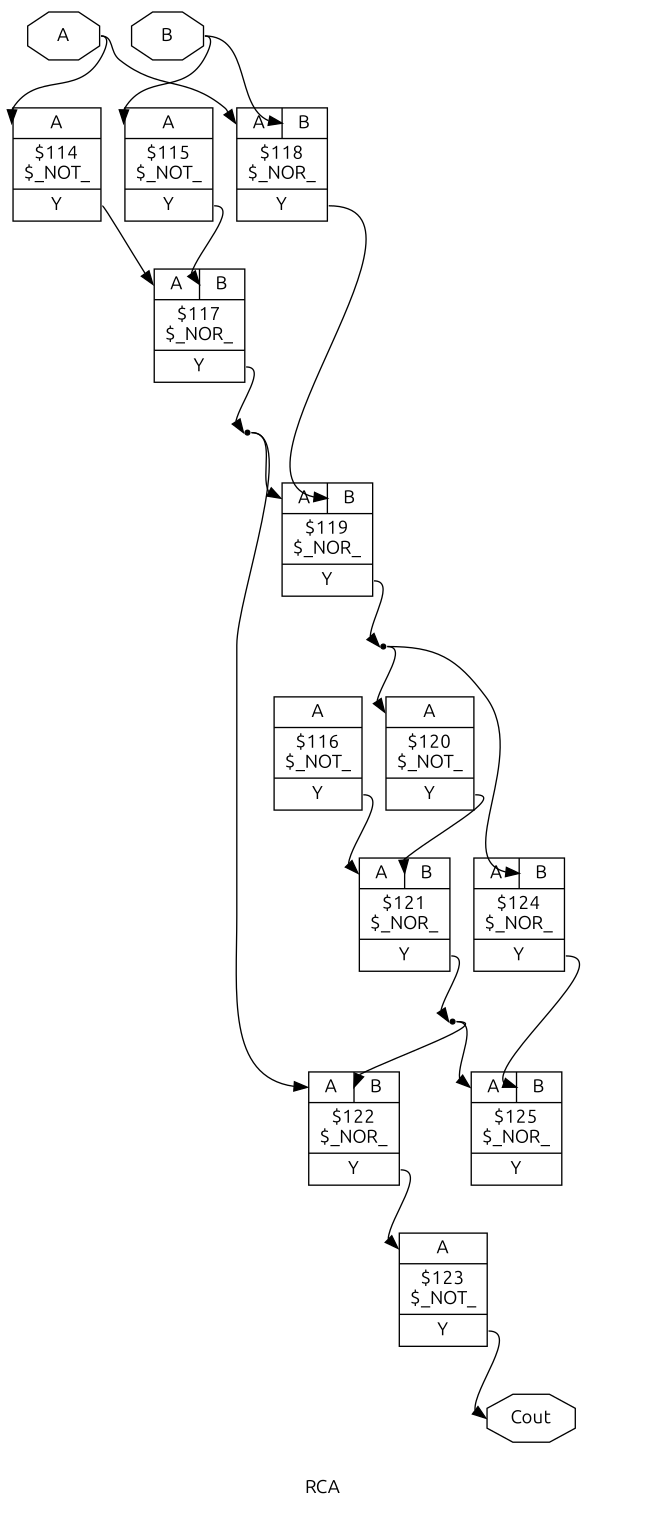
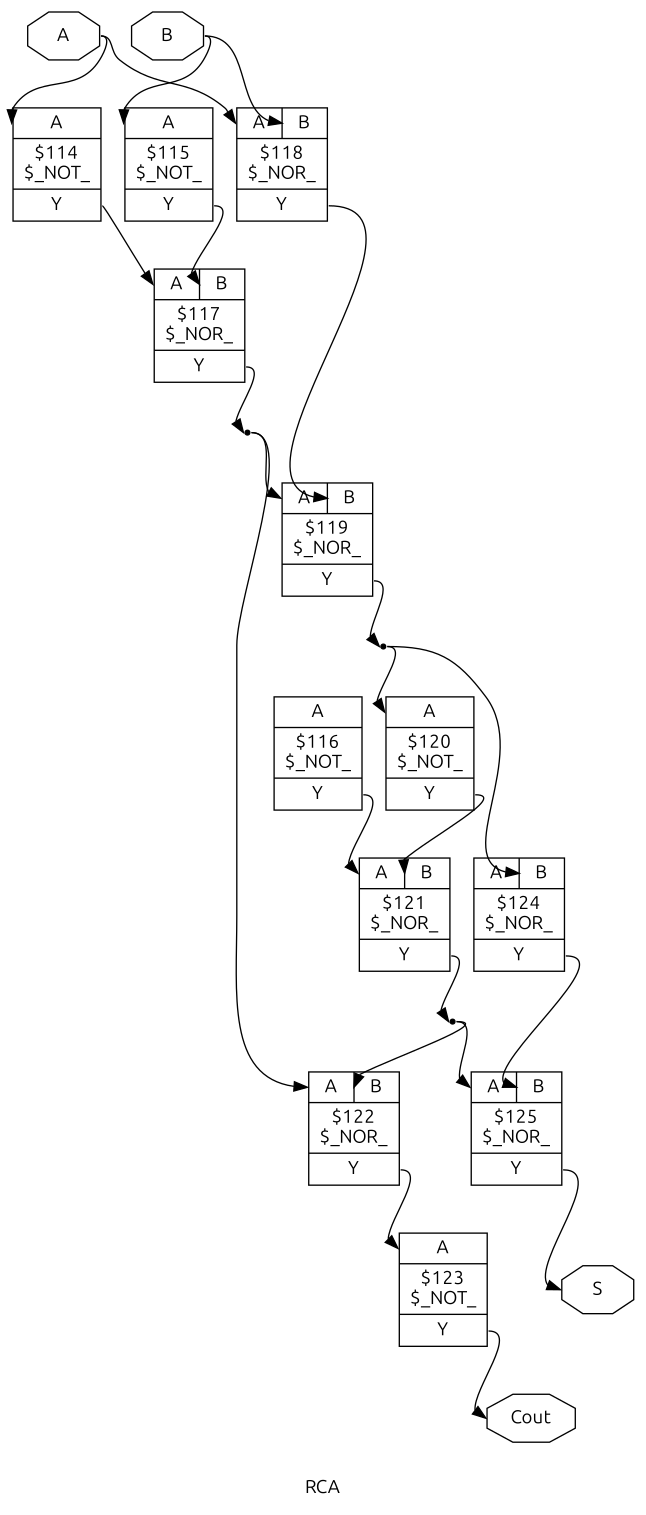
node "S": added
